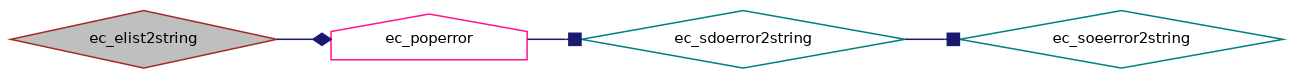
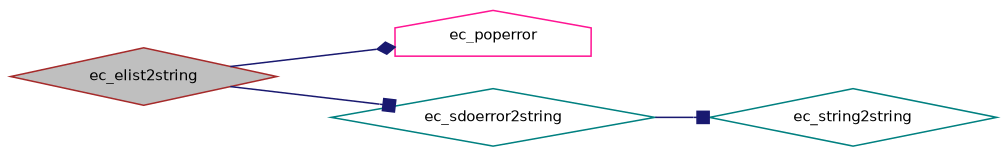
edge "ec_poperror" -> "ec_sdoerror2string": now "ec_elist2string" -> "ec_sdoerror2string"
node "ec_soeerror2string": label "ec_soeerror2string" -> "ec_string2string"
